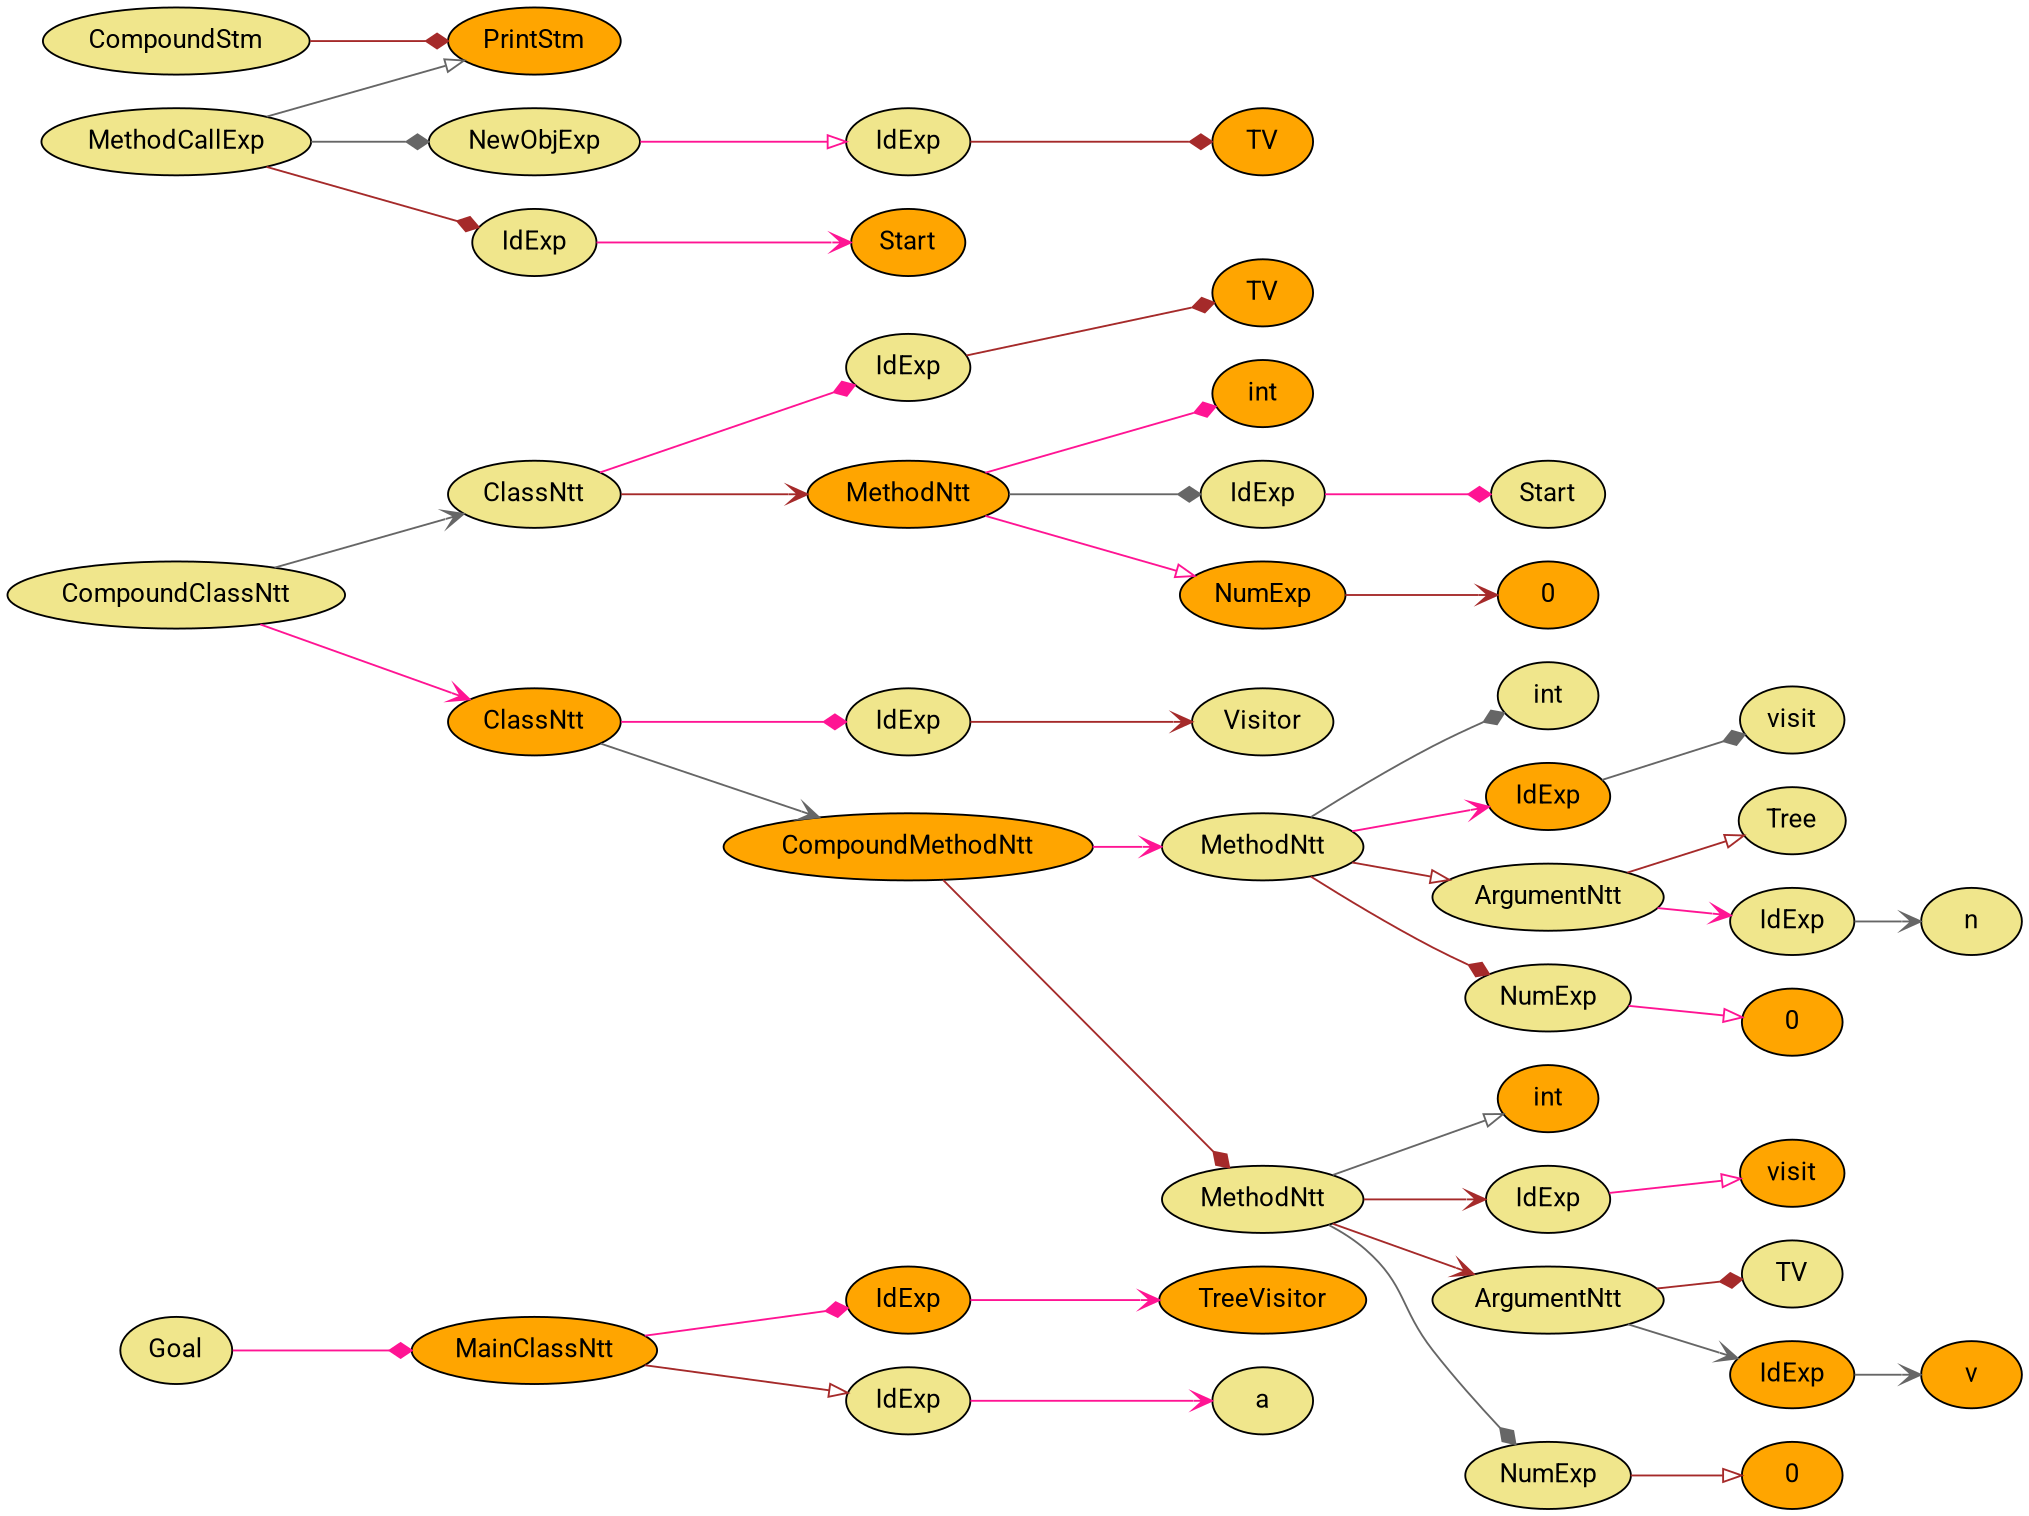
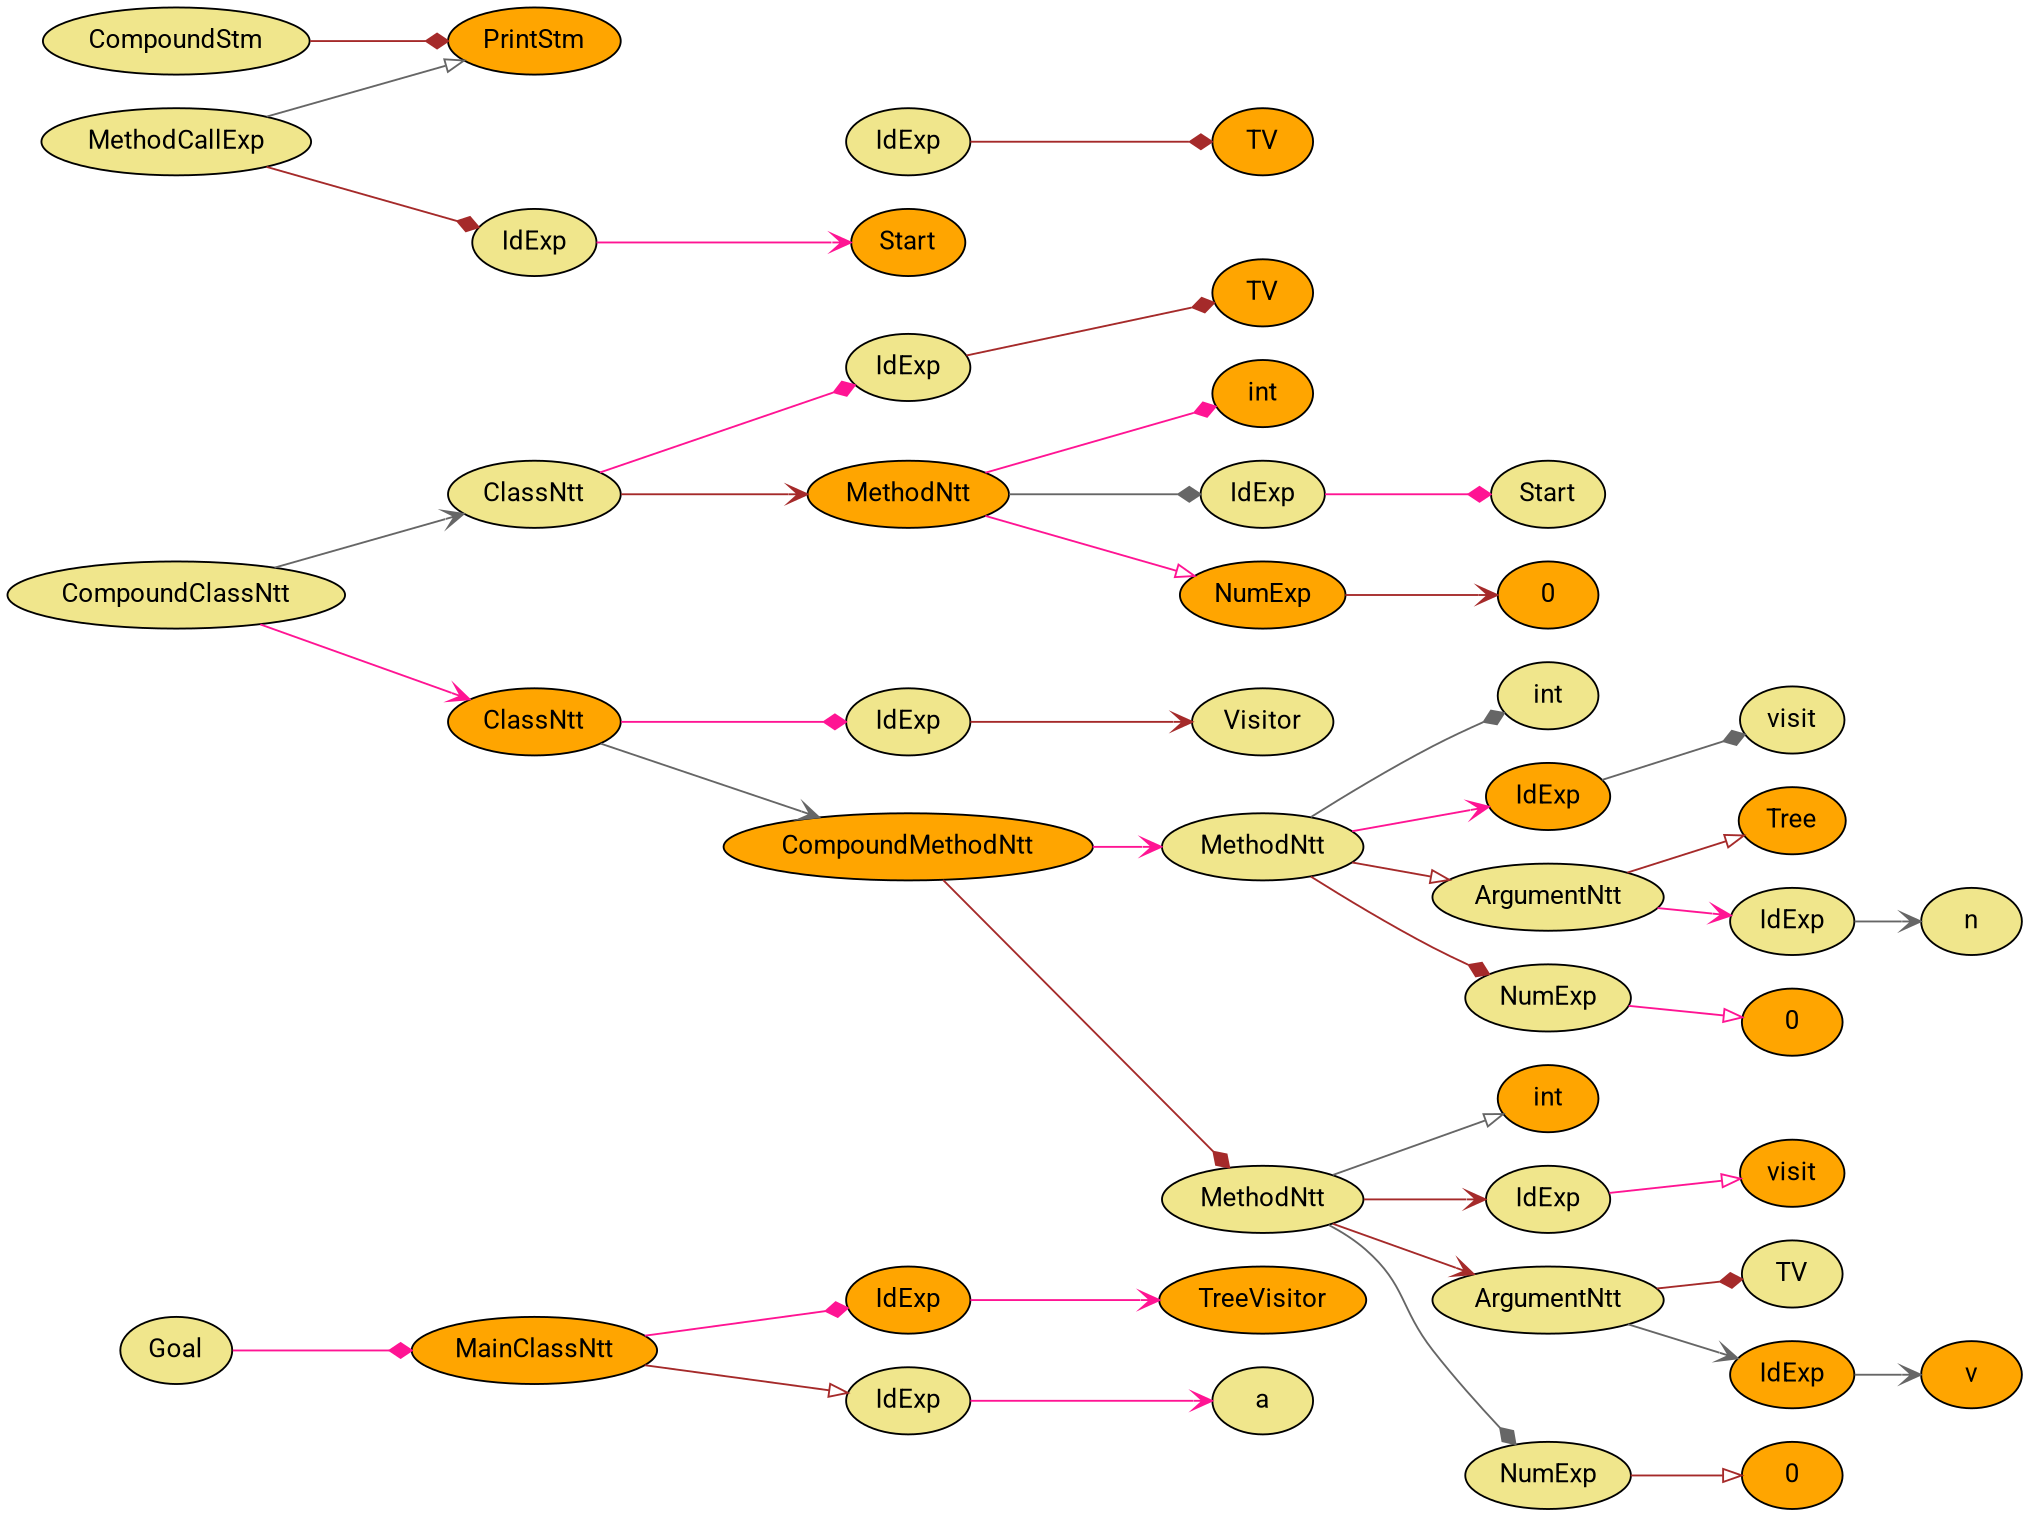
node "NewObjExp": removed
node "Tree": fillcolor khaki -> orange
